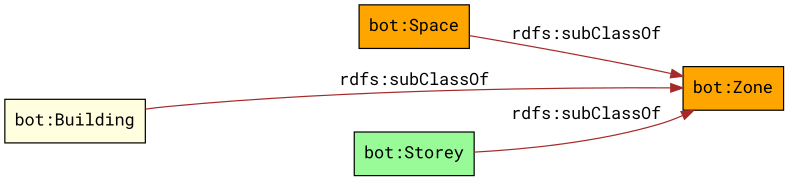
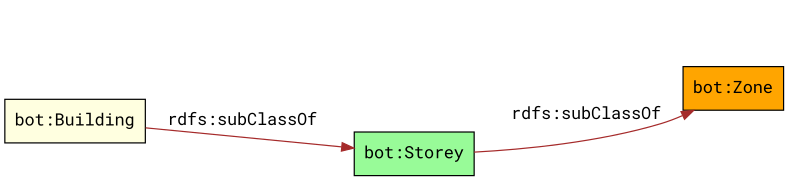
node "bot:Space": removed
edge "bot:Building" -> "bot:Zone": now "bot:Building" -> "bot:Storey"
